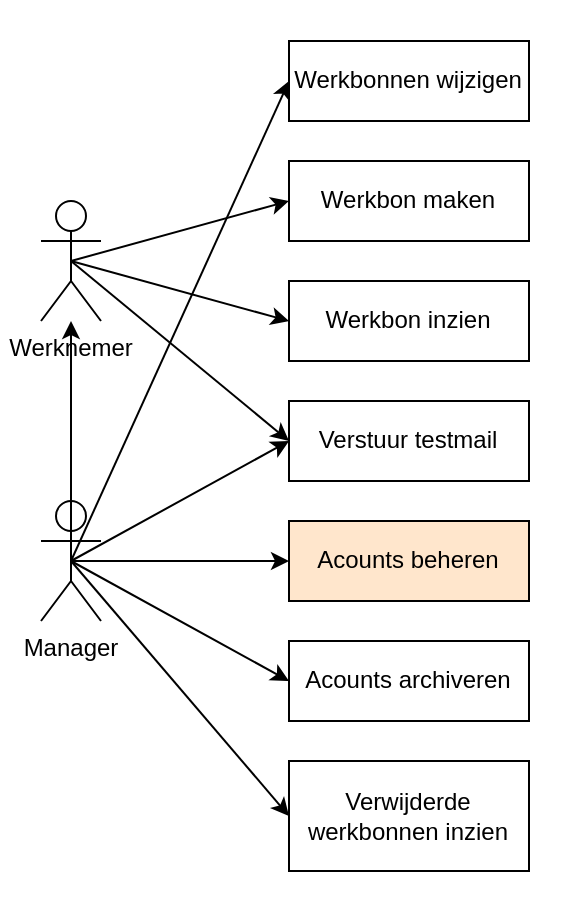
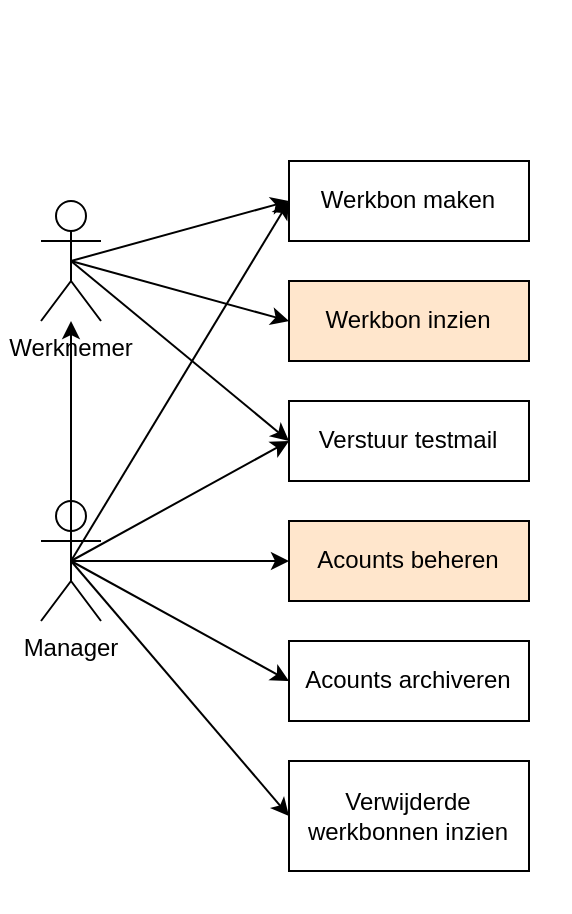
node "Werkbonnen wijzigen": removed
node "Werkbon inzien": fillcolor #ffffff -> #ffe6cc
edge "Manager" -> "Werkbon maken": added
edge "Manager" -> "Werkbonnen wijzigen": removed
